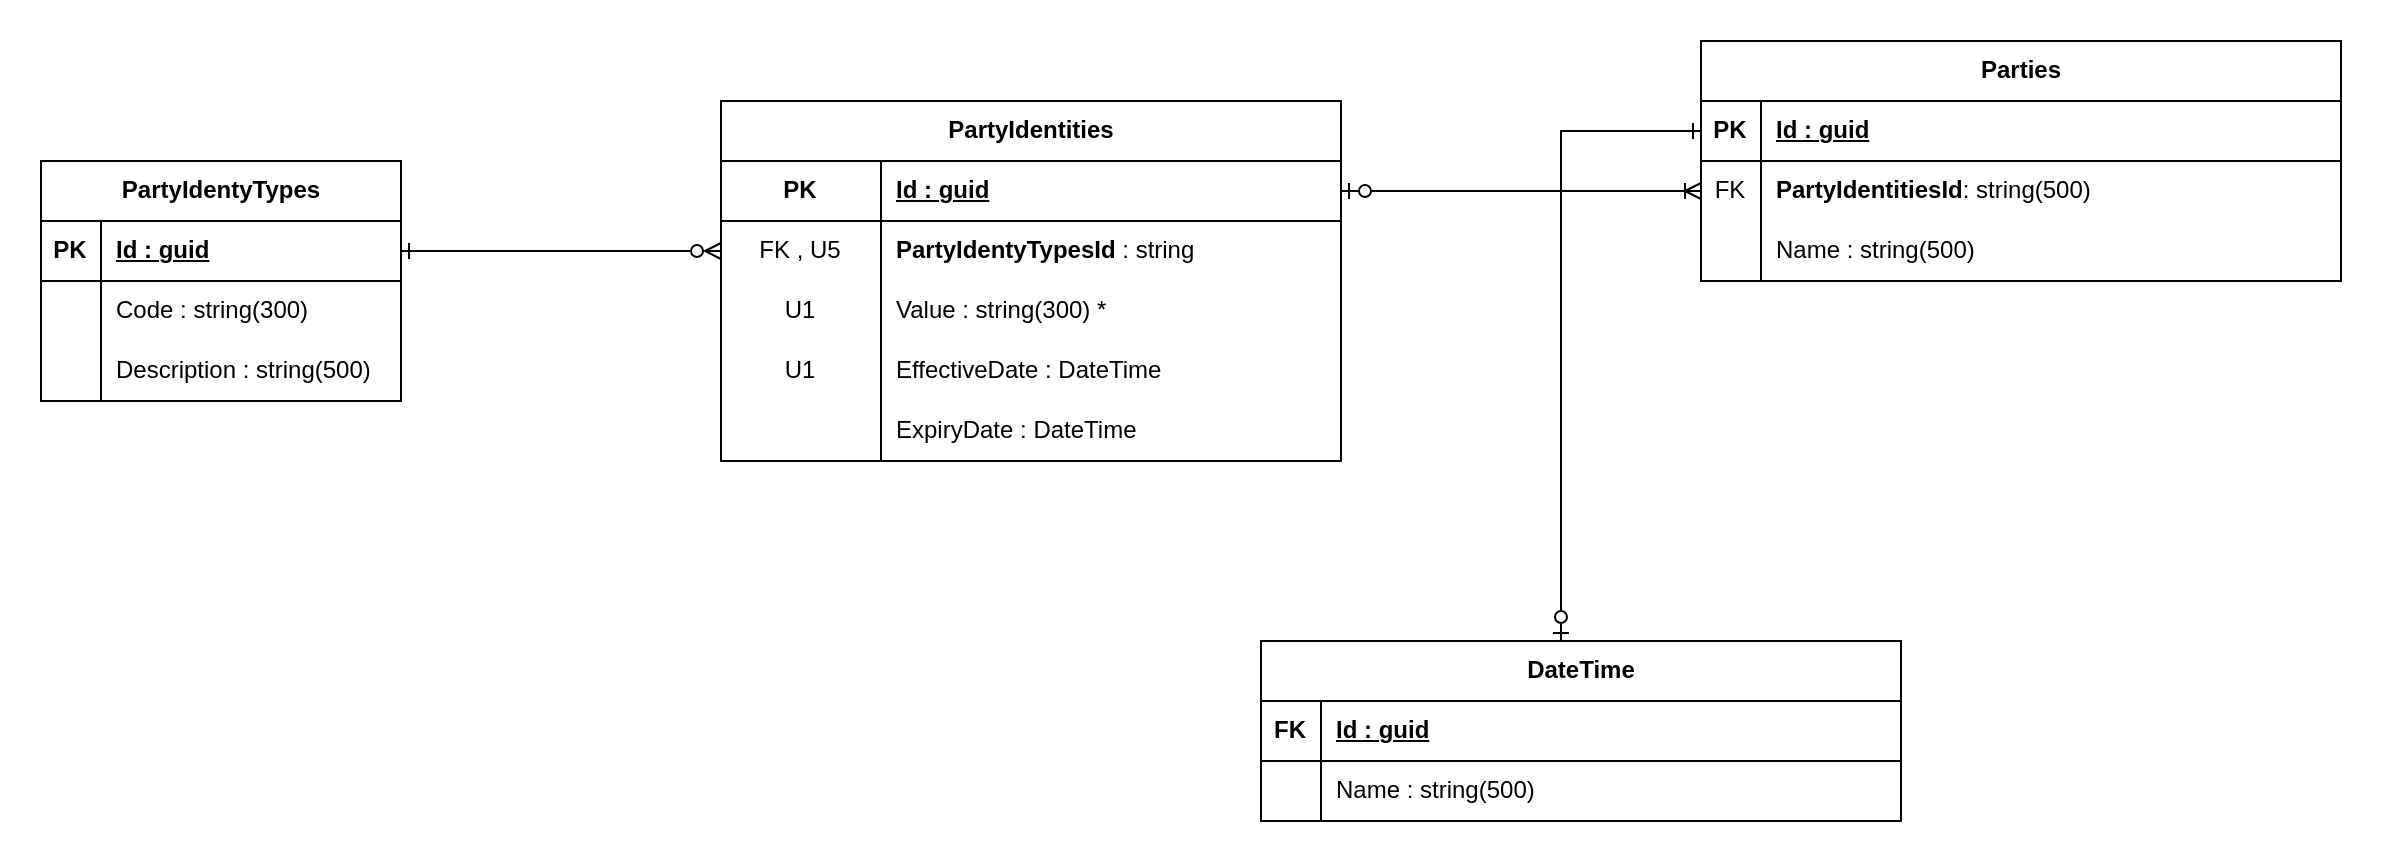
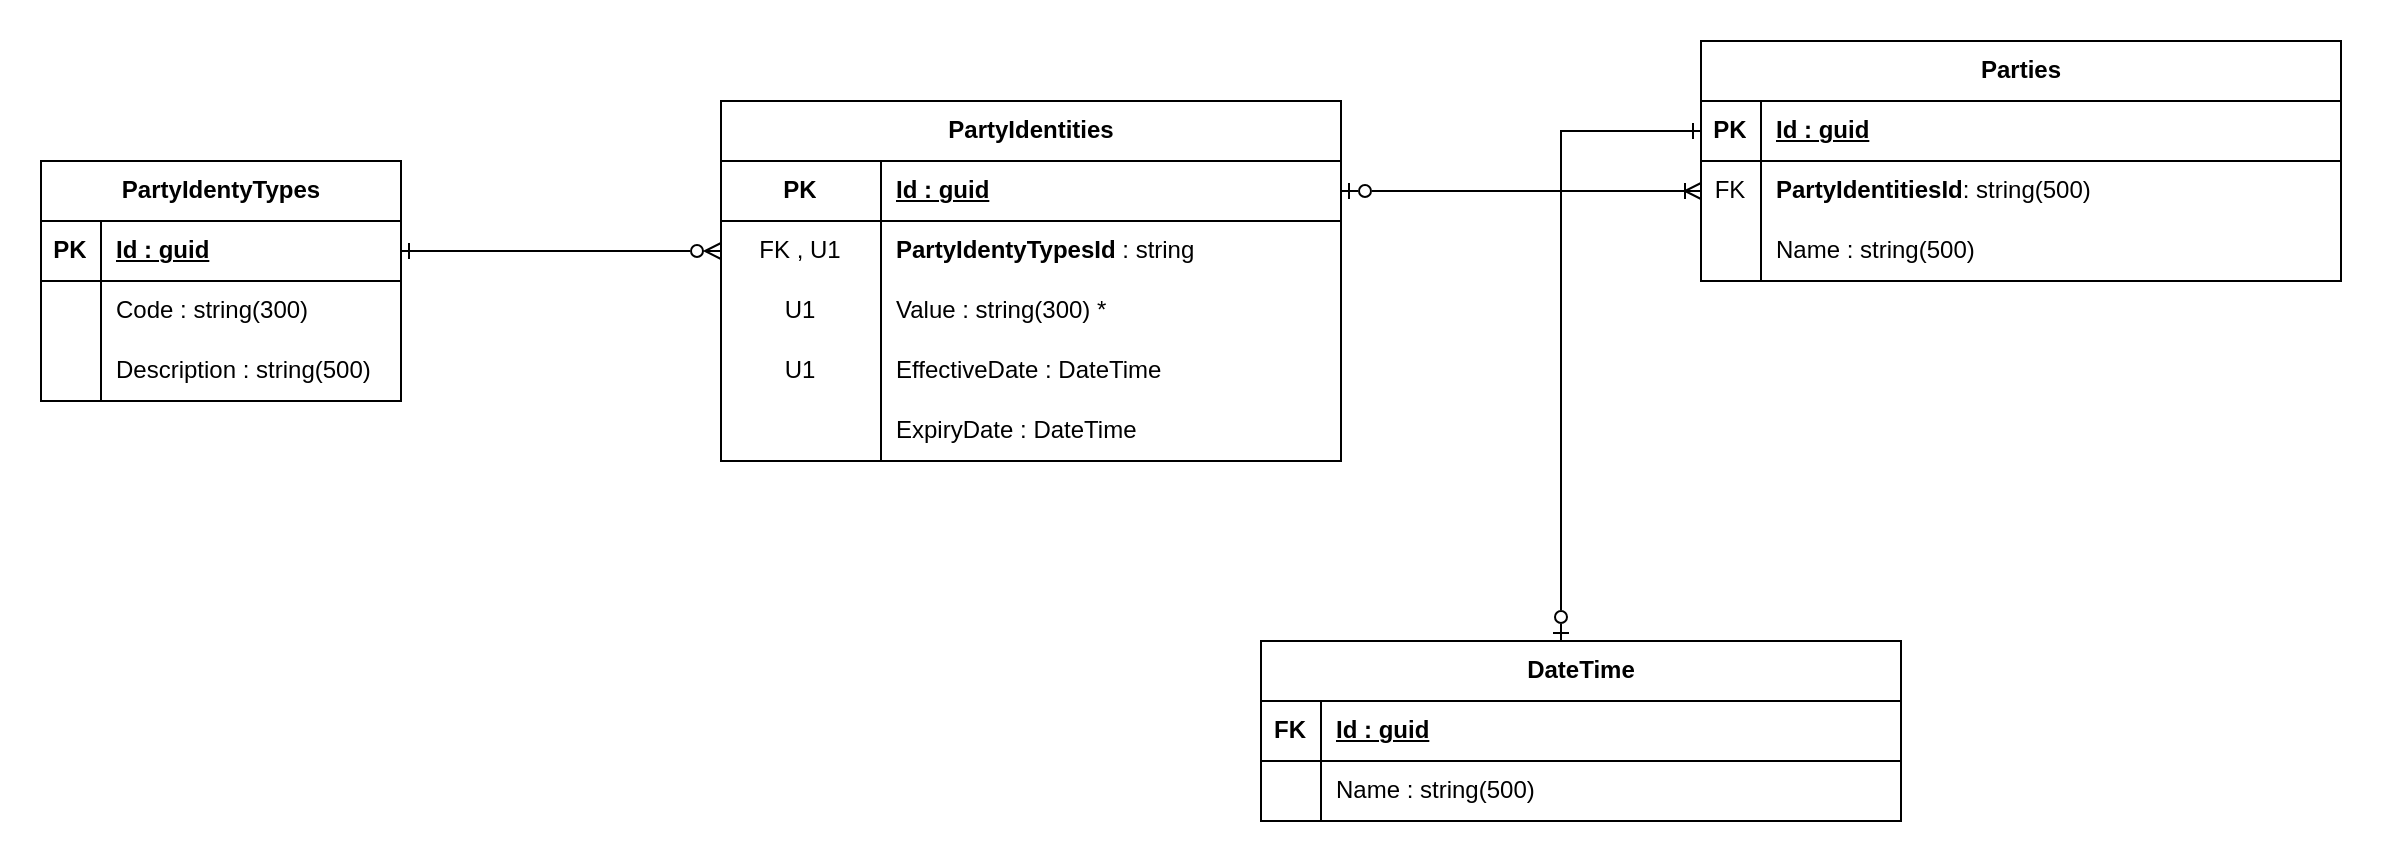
node "FK , U5": label "FK , U5" -> "FK , U1"
